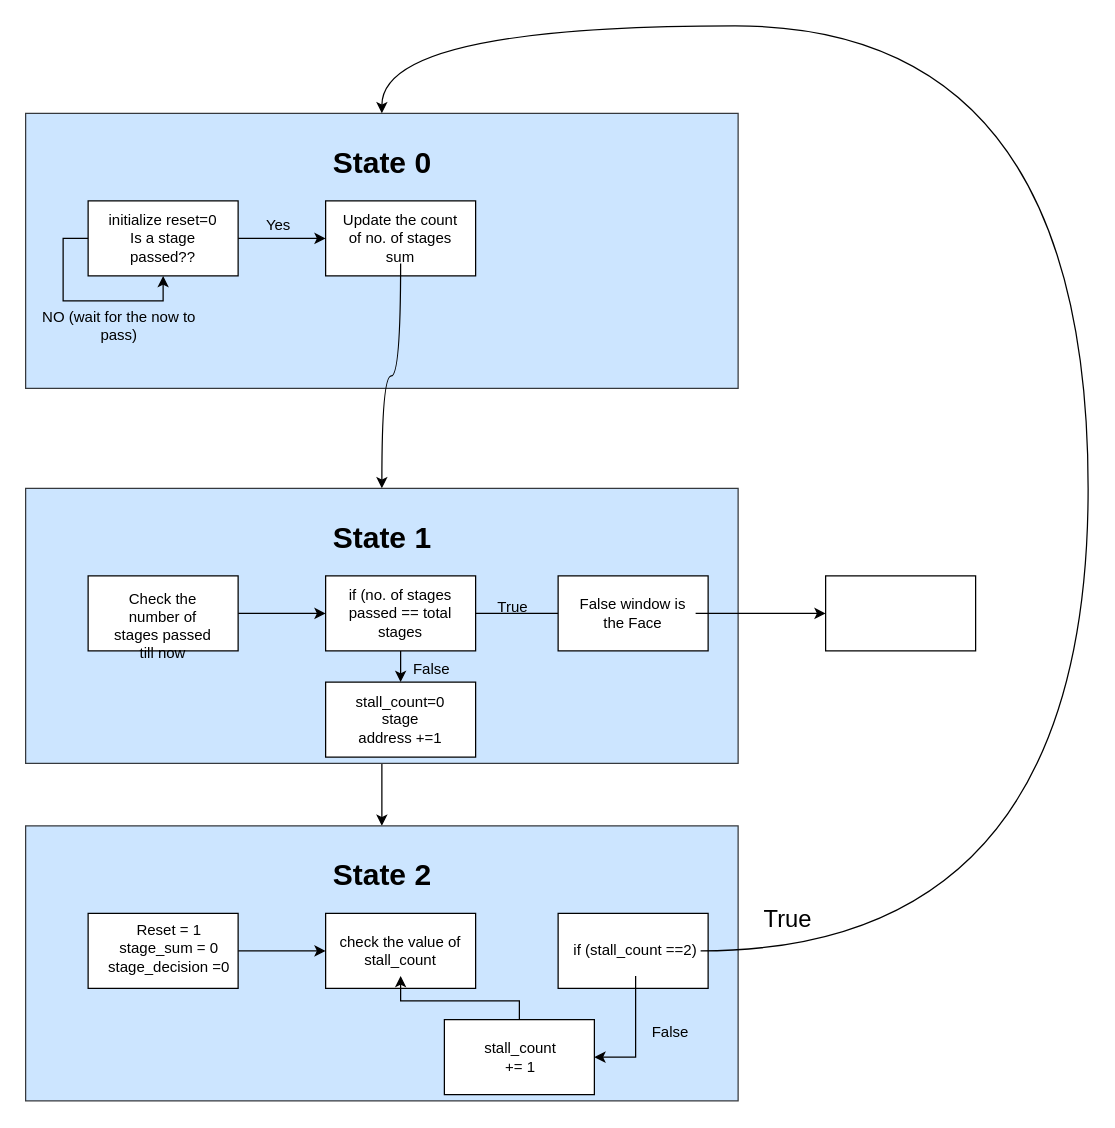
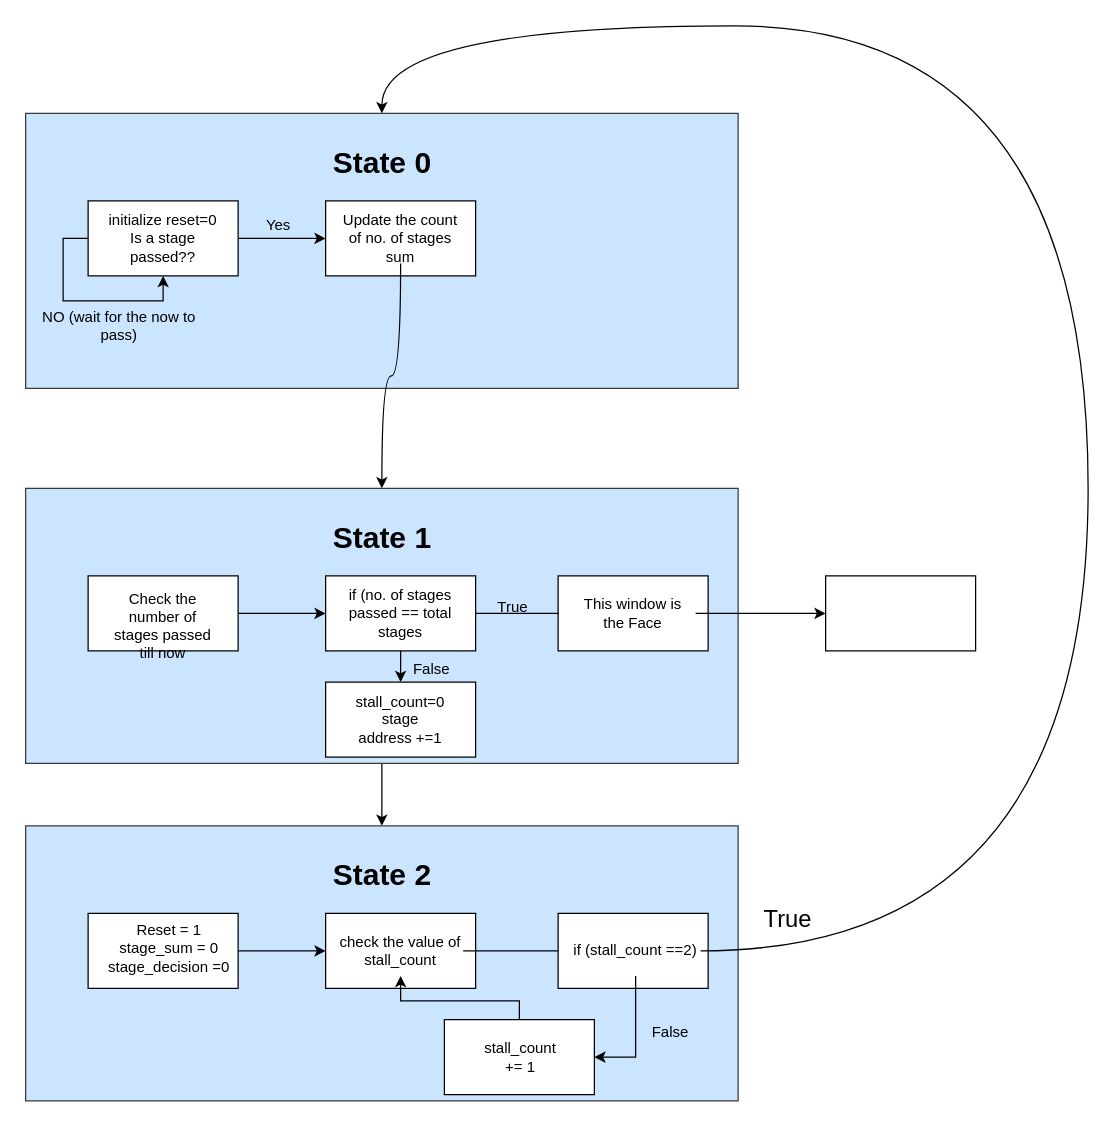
node "False window is the Face": label "False window is the Face" -> "This window is the Face"
edge "check the value of stall_count" -> "if (stall_count ==2)": added
